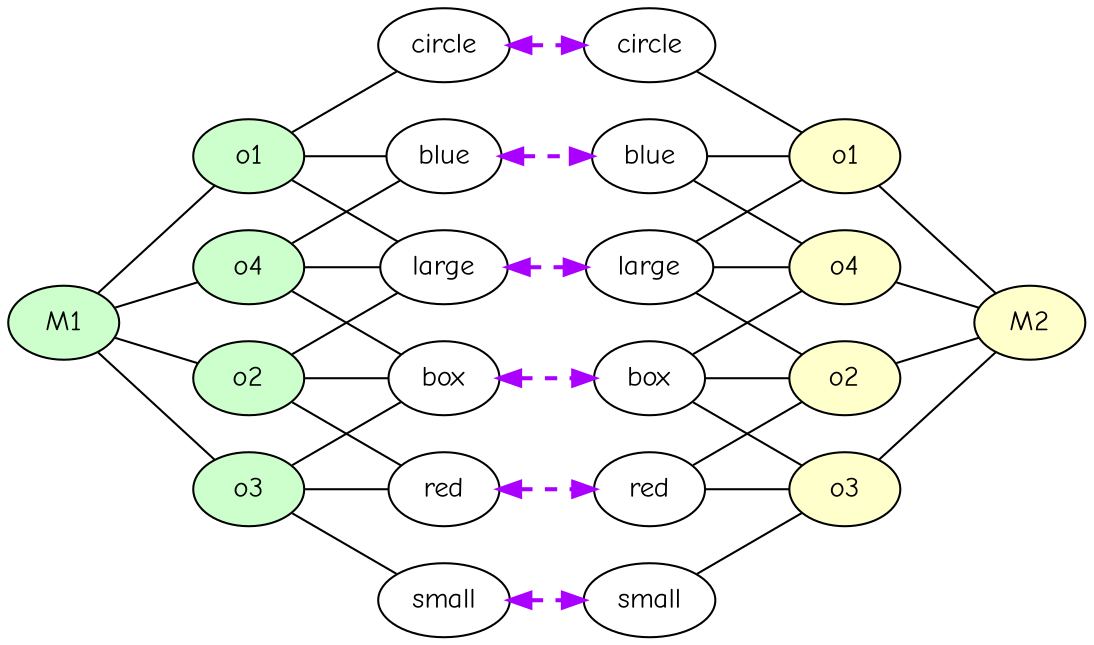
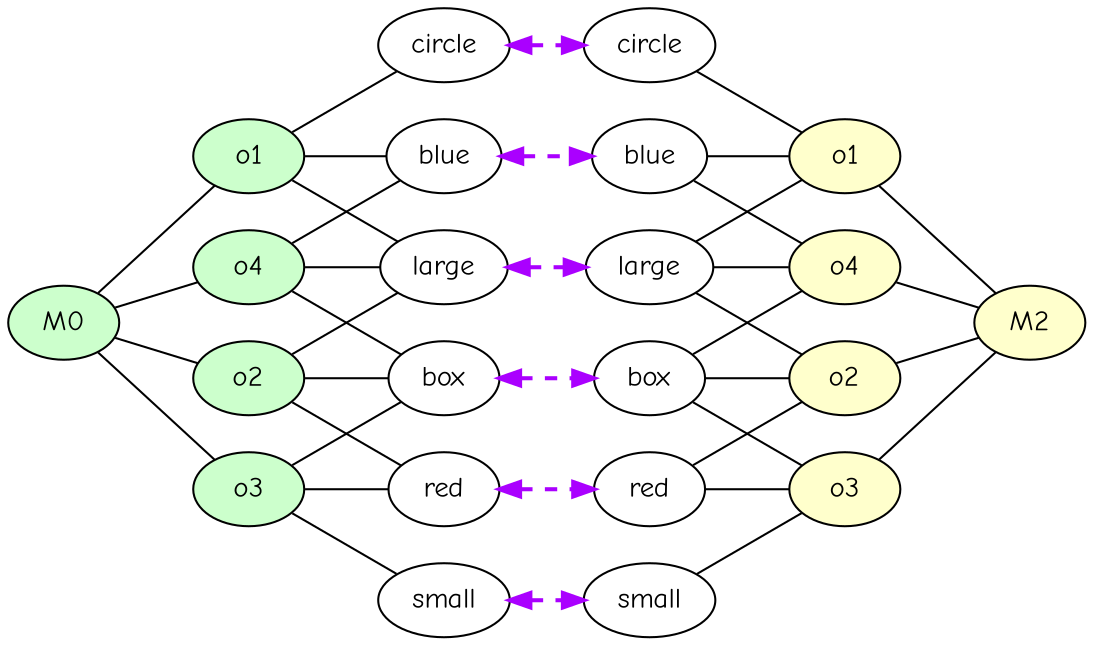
node "M1": label "M1" -> "M0"
